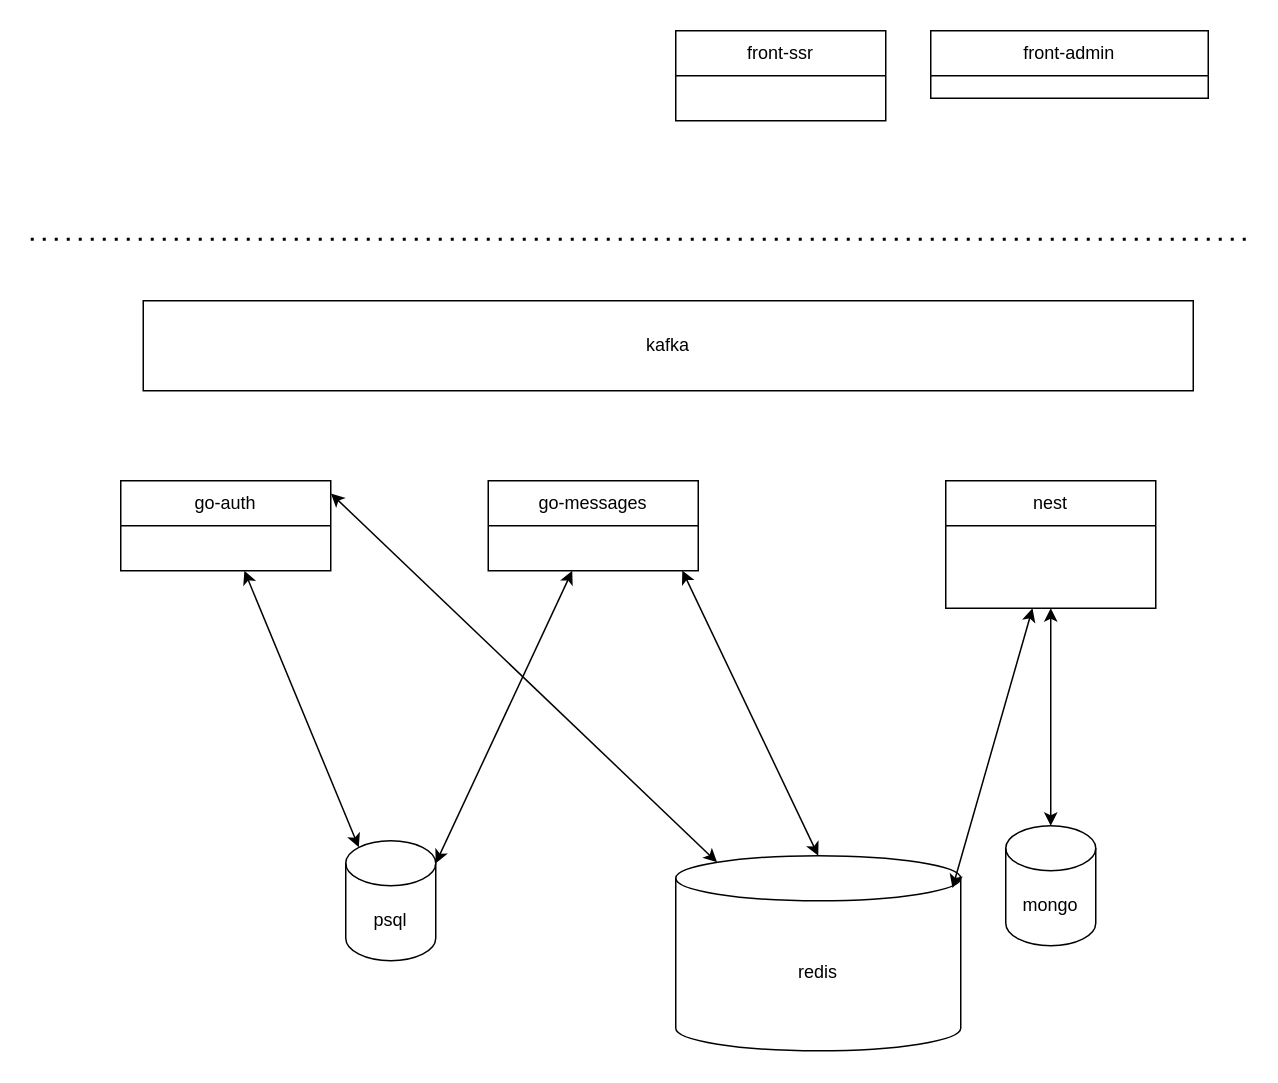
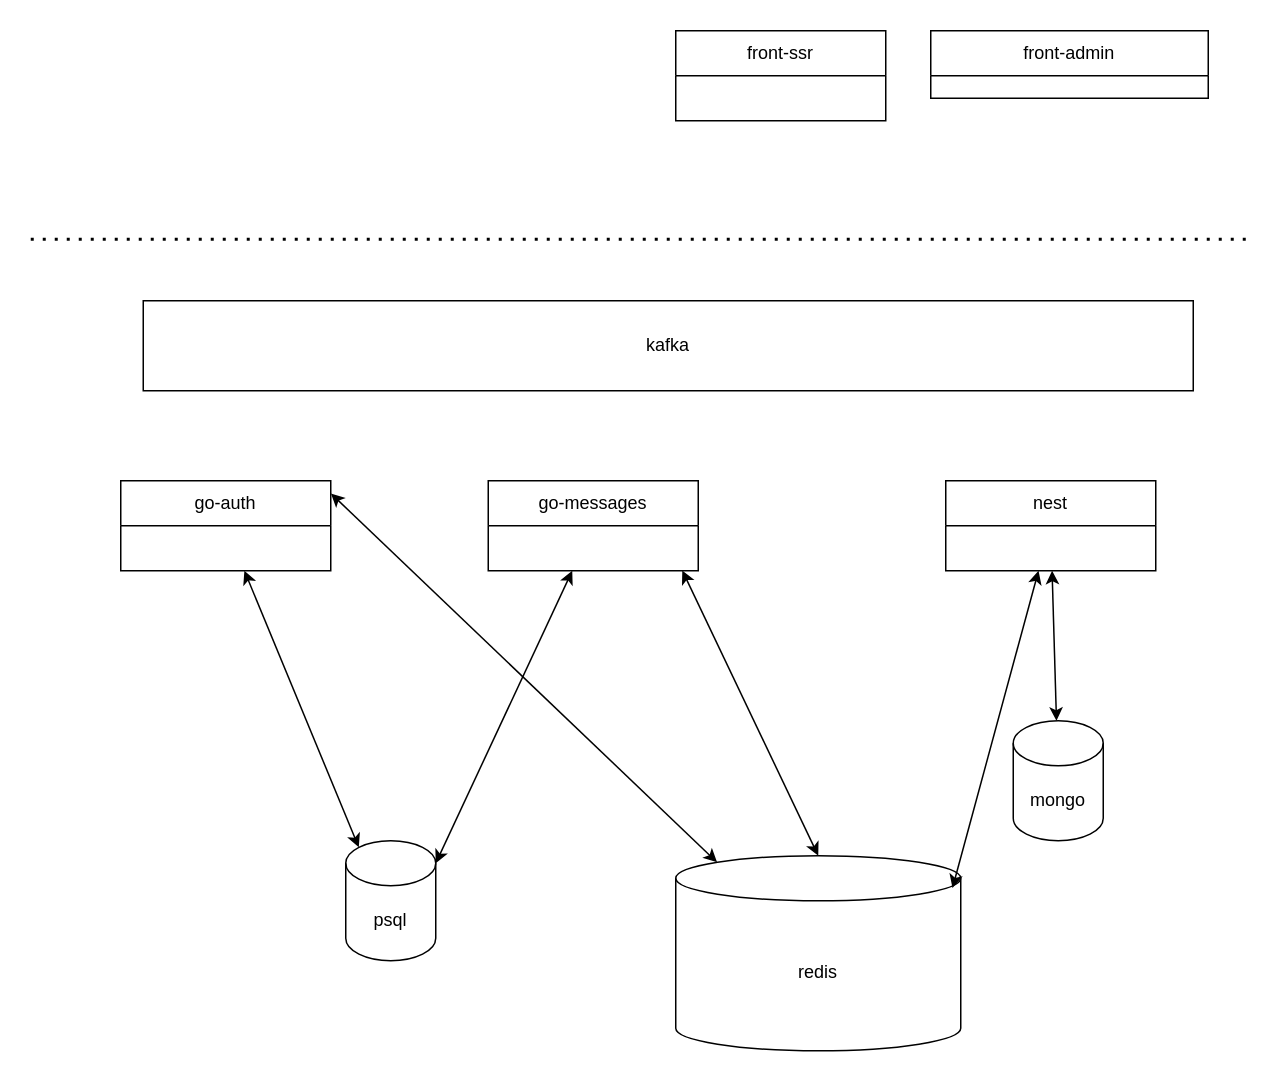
node "nest": size 210x128 -> 210x90
node "mongo": moved (1051, 886) -> (1058, 781)
